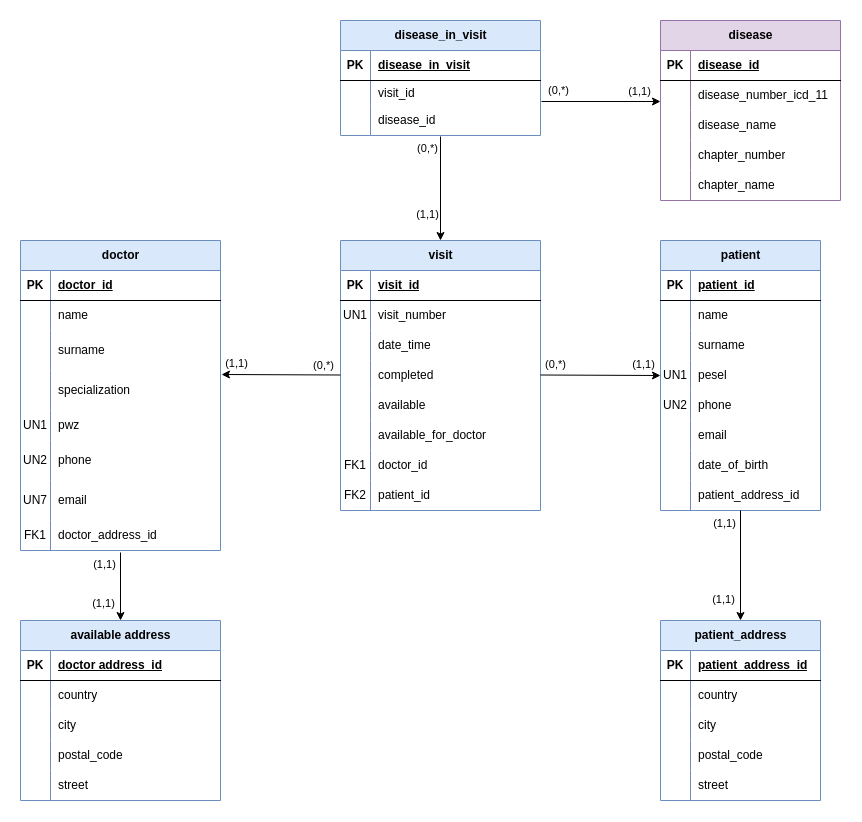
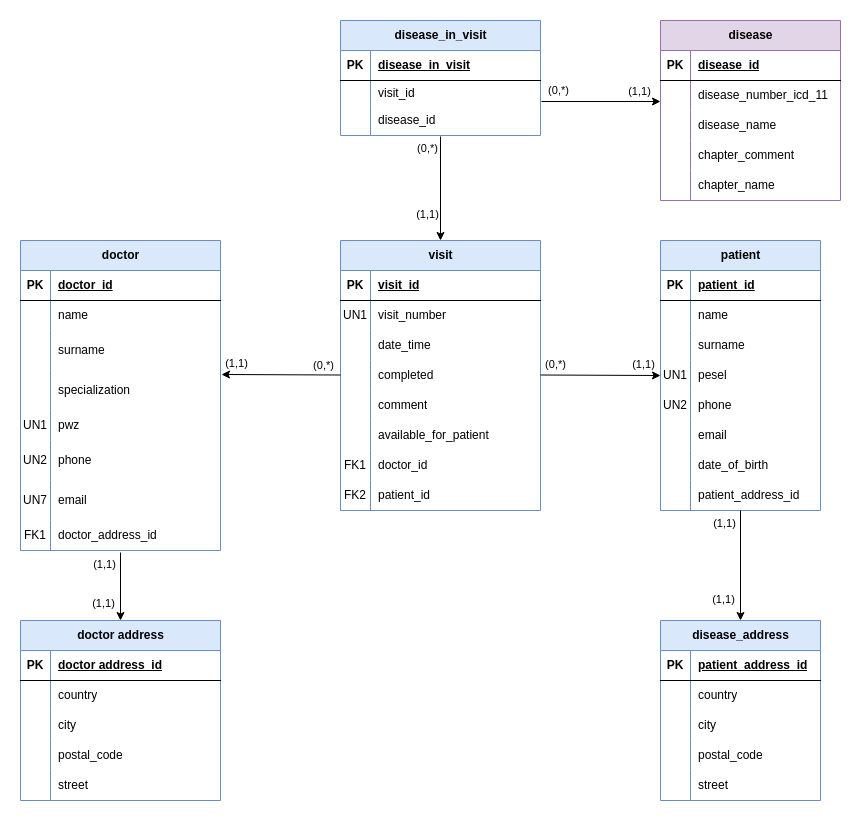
node "chapter_number": label "chapter_number" -> "chapter_comment"
node "available": label "available" -> "comment"
node "available_for_doctor": label "available_for_doctor" -> "available_for_patient"
node "available address": label "available address" -> "doctor address"
node "patient_address": label "patient_address" -> "disease_address"
